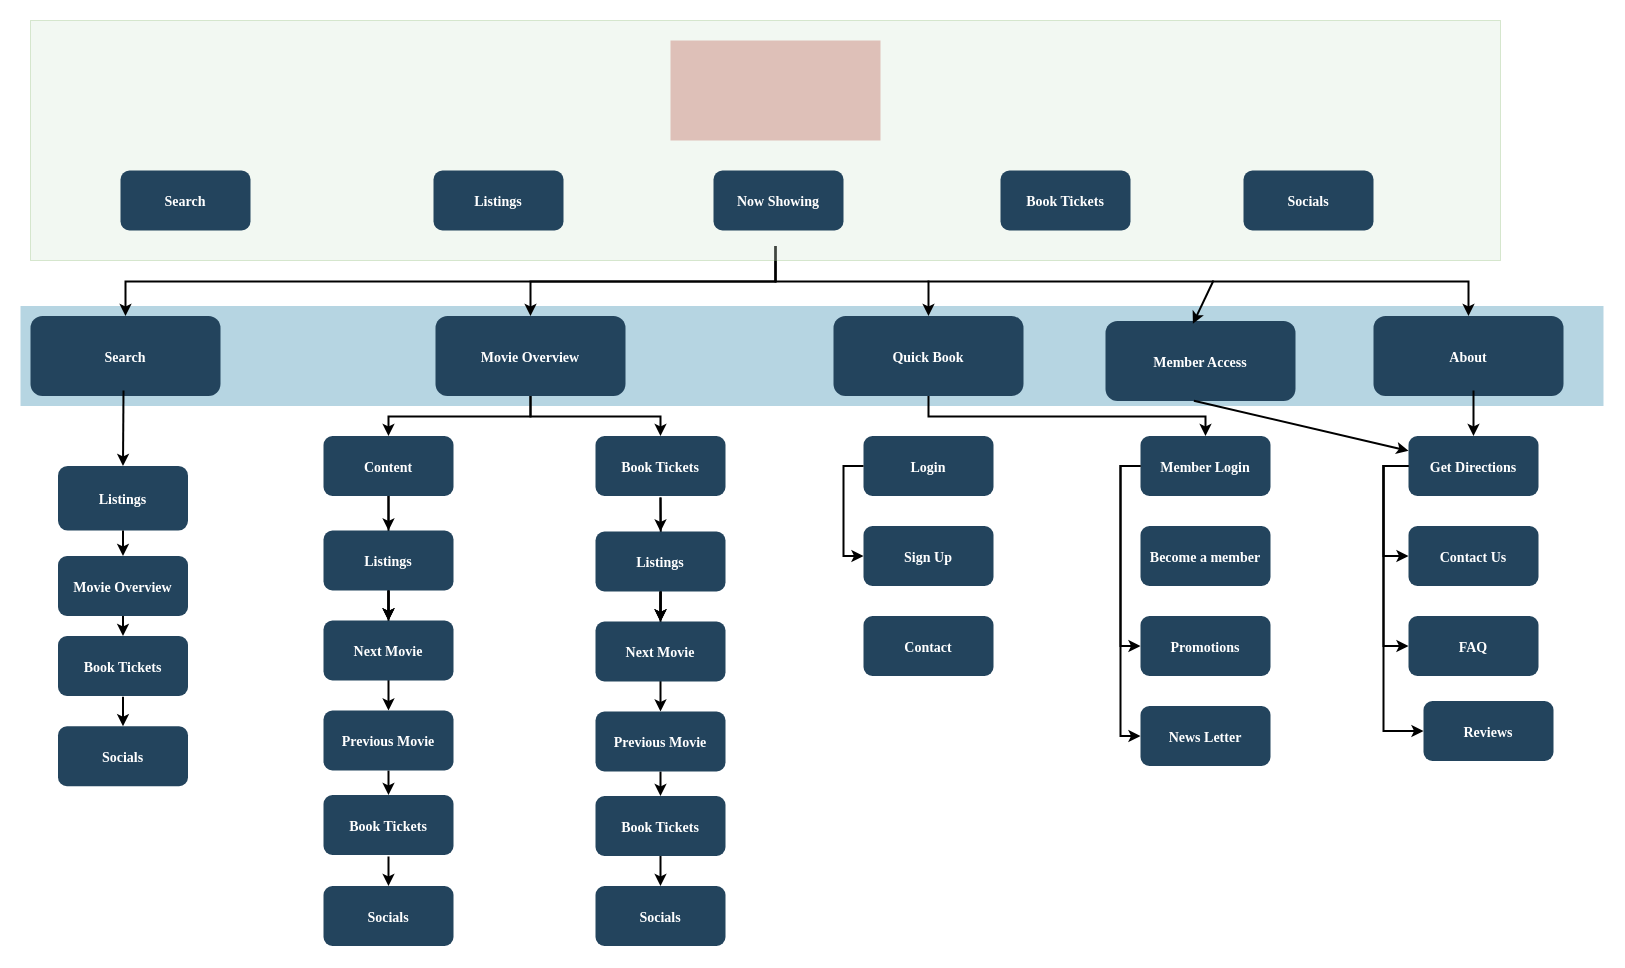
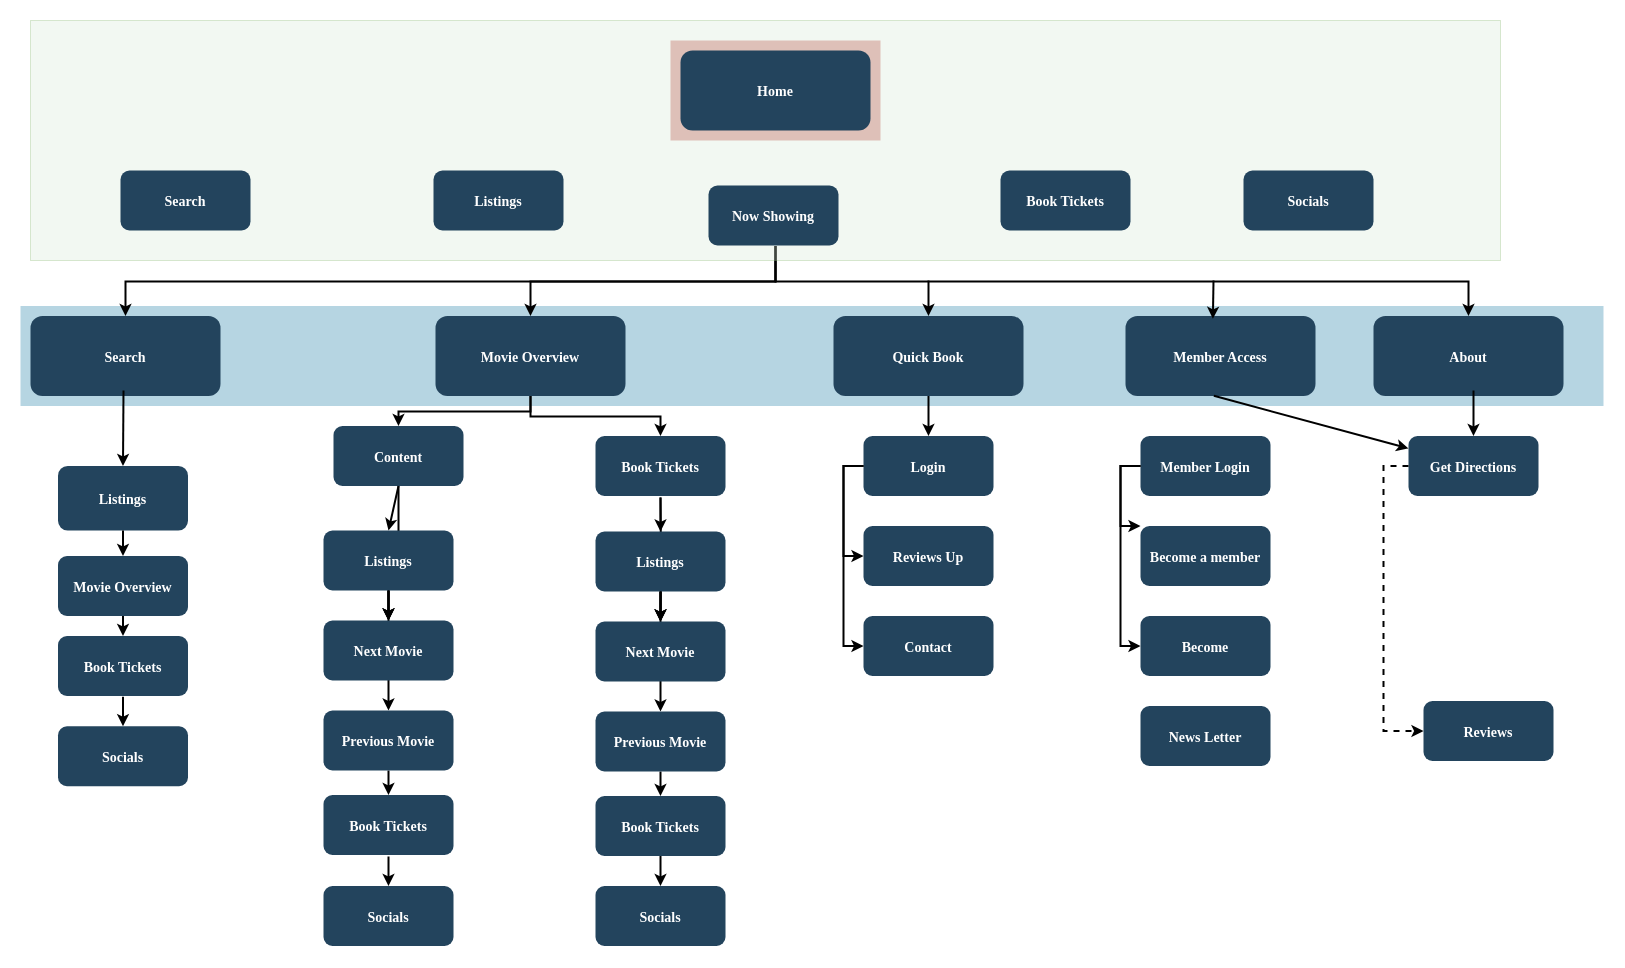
node "Home": added
node "Now Showing": moved (779, 201) -> (774, 216)
node "Member Access": moved (1201, 361) -> (1221, 356)
edge "Quick Book" -> "Member Login": now "Quick Book" -> "Login"
node "Content": moved (389, 466) -> (399, 456)
edge "Member Login" -> "Become a member": added
edge "Get Directions" -> "Contact Us": removed
node "Contact Us": removed
node "Sign Up": label "Sign Up" -> "Reviews Up"
edge "Login" -> "Contact": added
edge "Get Directions" -> "FAQ": removed
node "FAQ": removed
node "Promotions": label "Promotions" -> "Become"
edge "Member Login" -> "News Letter": removed
edge "Get Directions" -> "Reviews": style solid -> dashed
